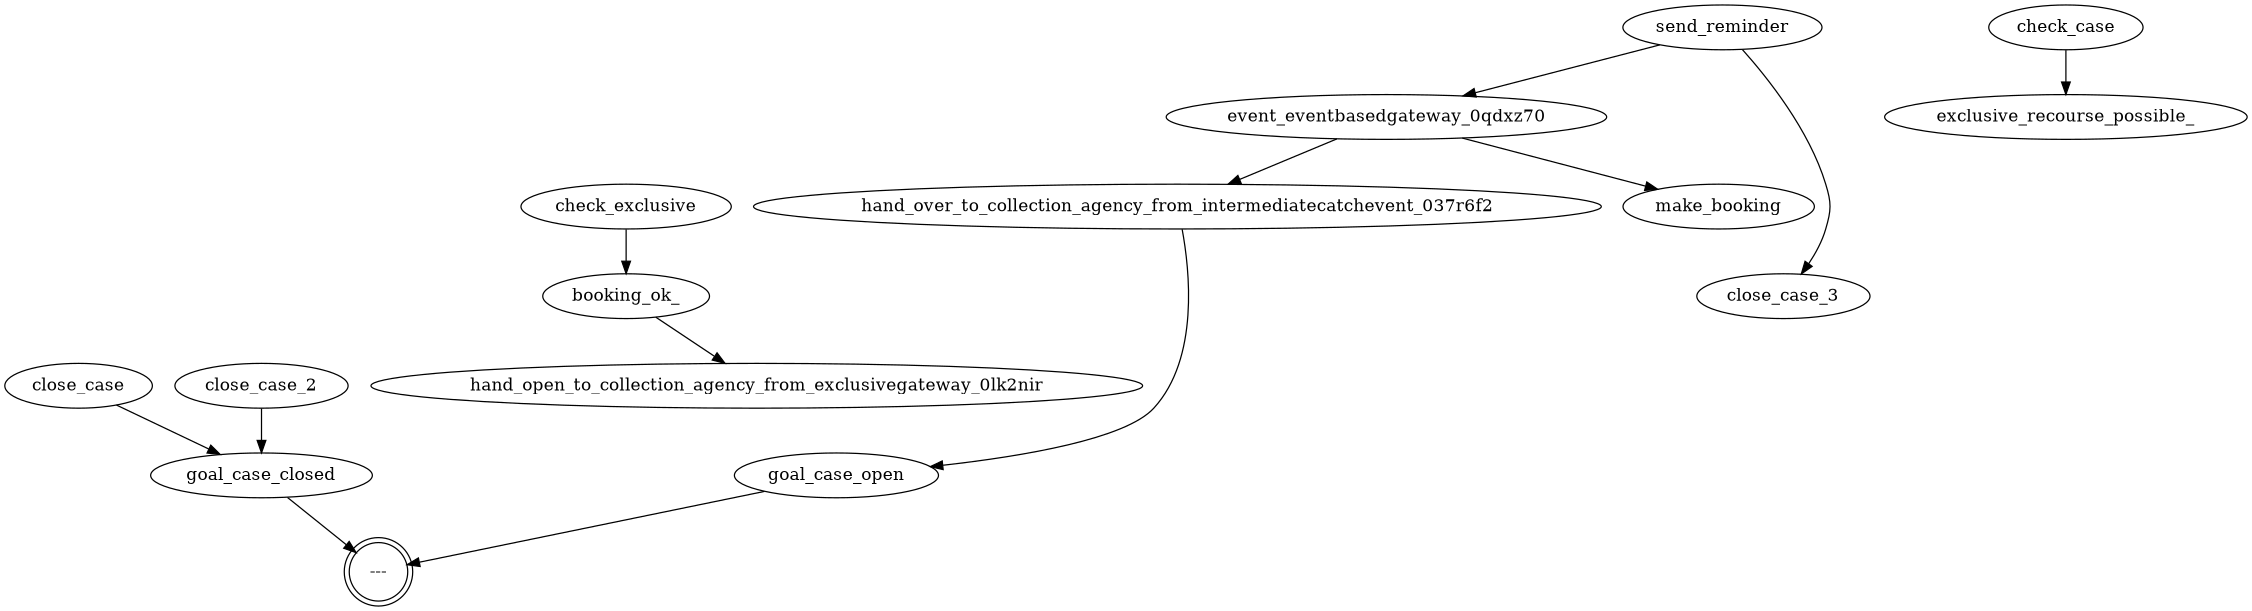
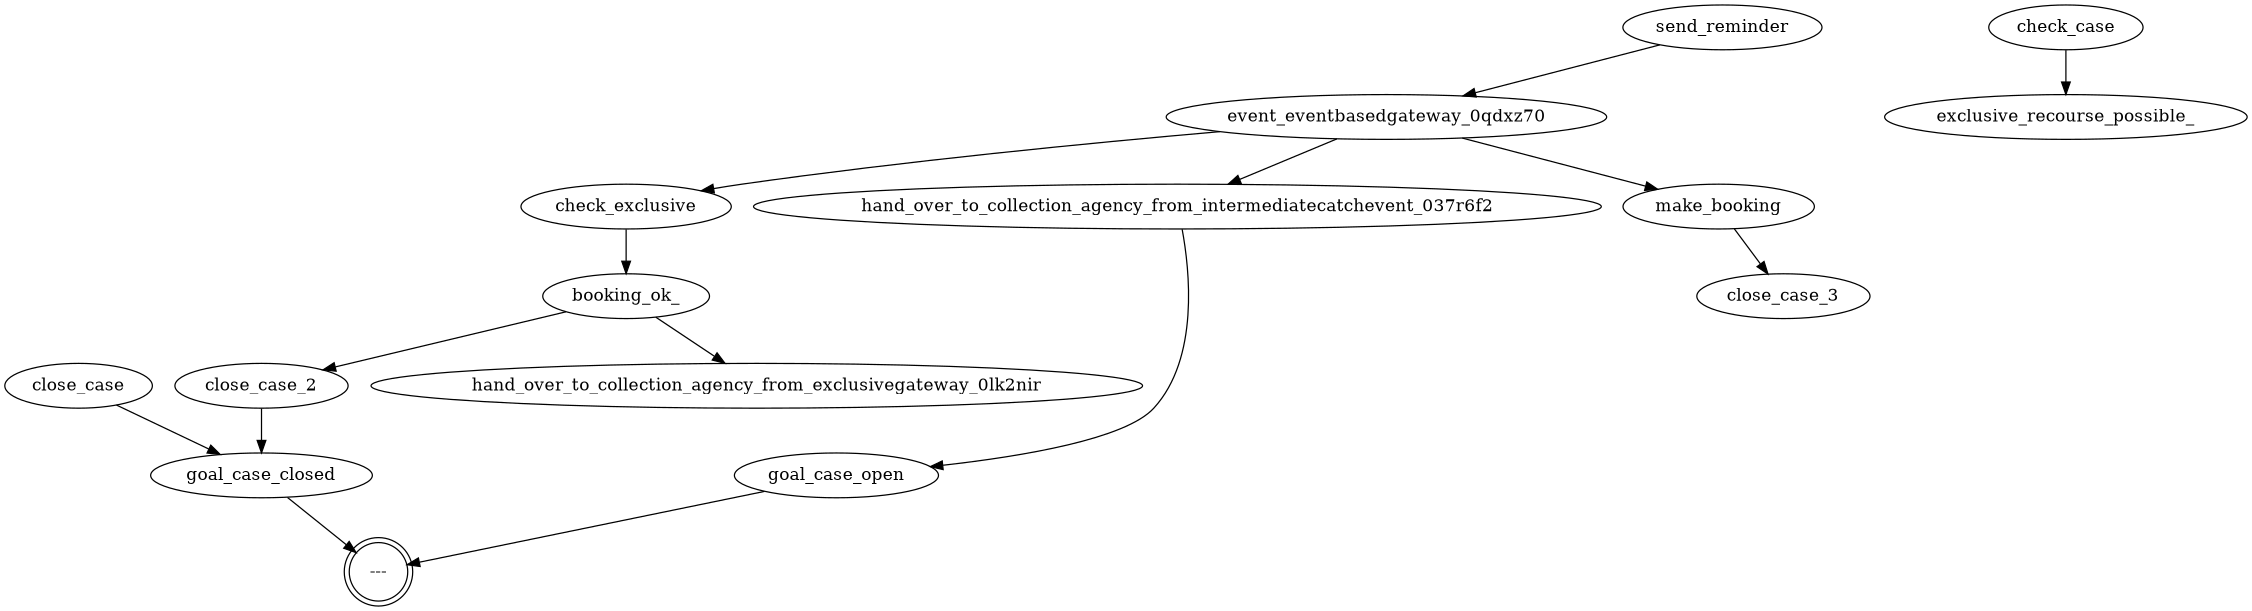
edge "send_reminder" -> "close_case_3": now "make_booking" -> "close_case_3"
edge "event_eventbasedgateway_0qdxz70" -> "check_exclusive": added
edge "booking_ok_" -> "close_case_2": added
node "hand_open_to_collection_agency_from_exclusivegateway_0lk2nir": label "hand_open_to_collection_agency_from_exclusivegateway_0lk2nir" -> "hand_over_to_collection_agency_from_exclusivegateway_0lk2nir"
